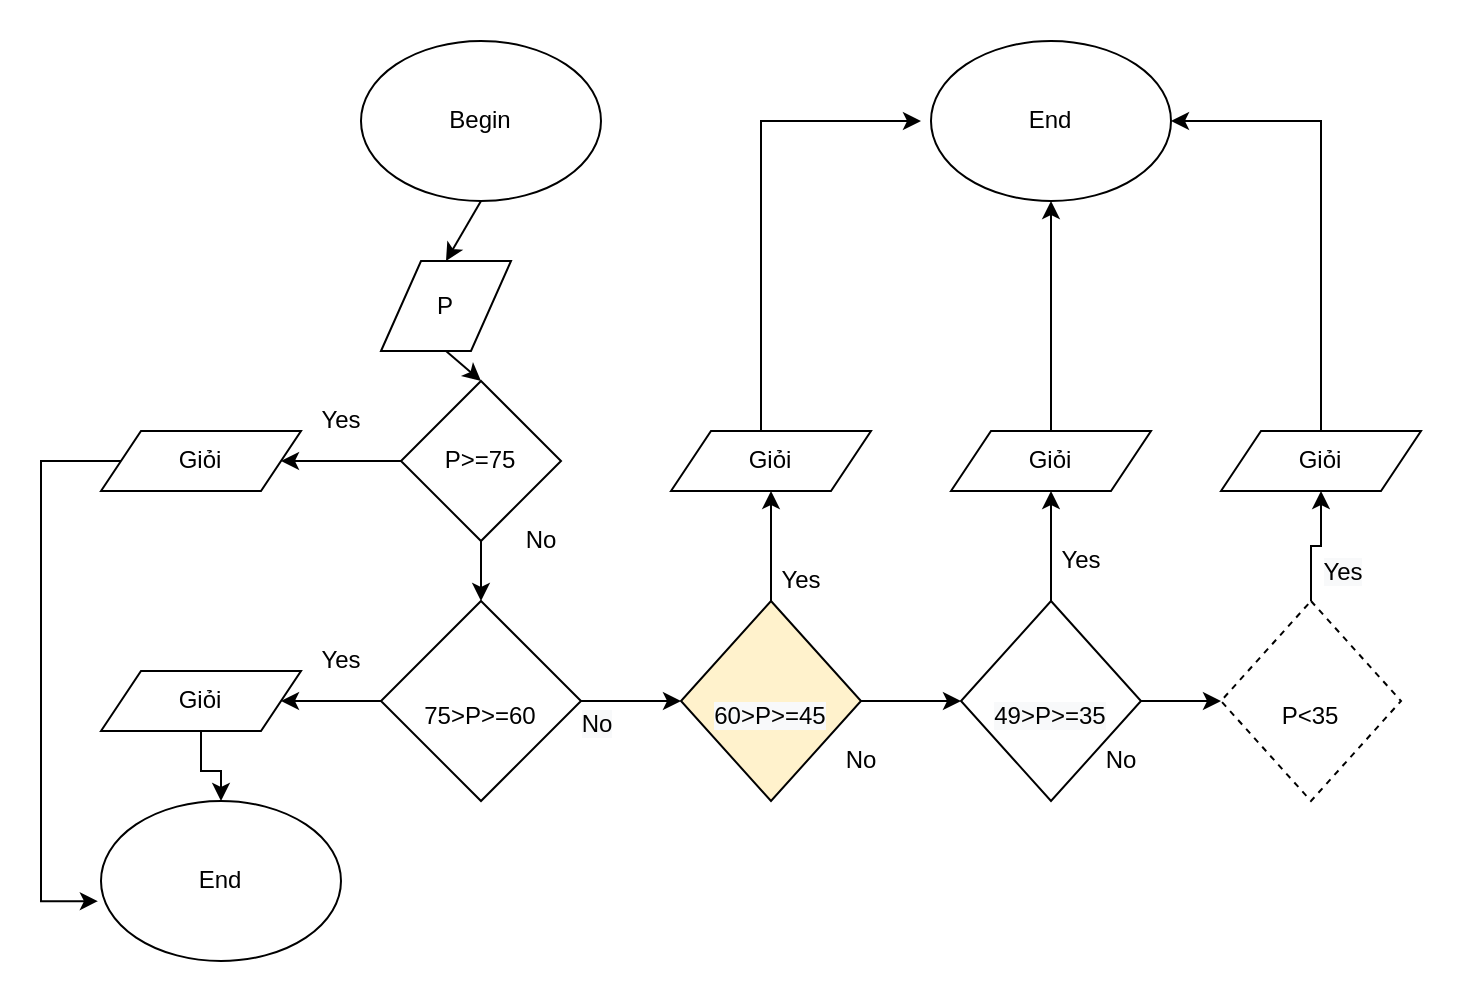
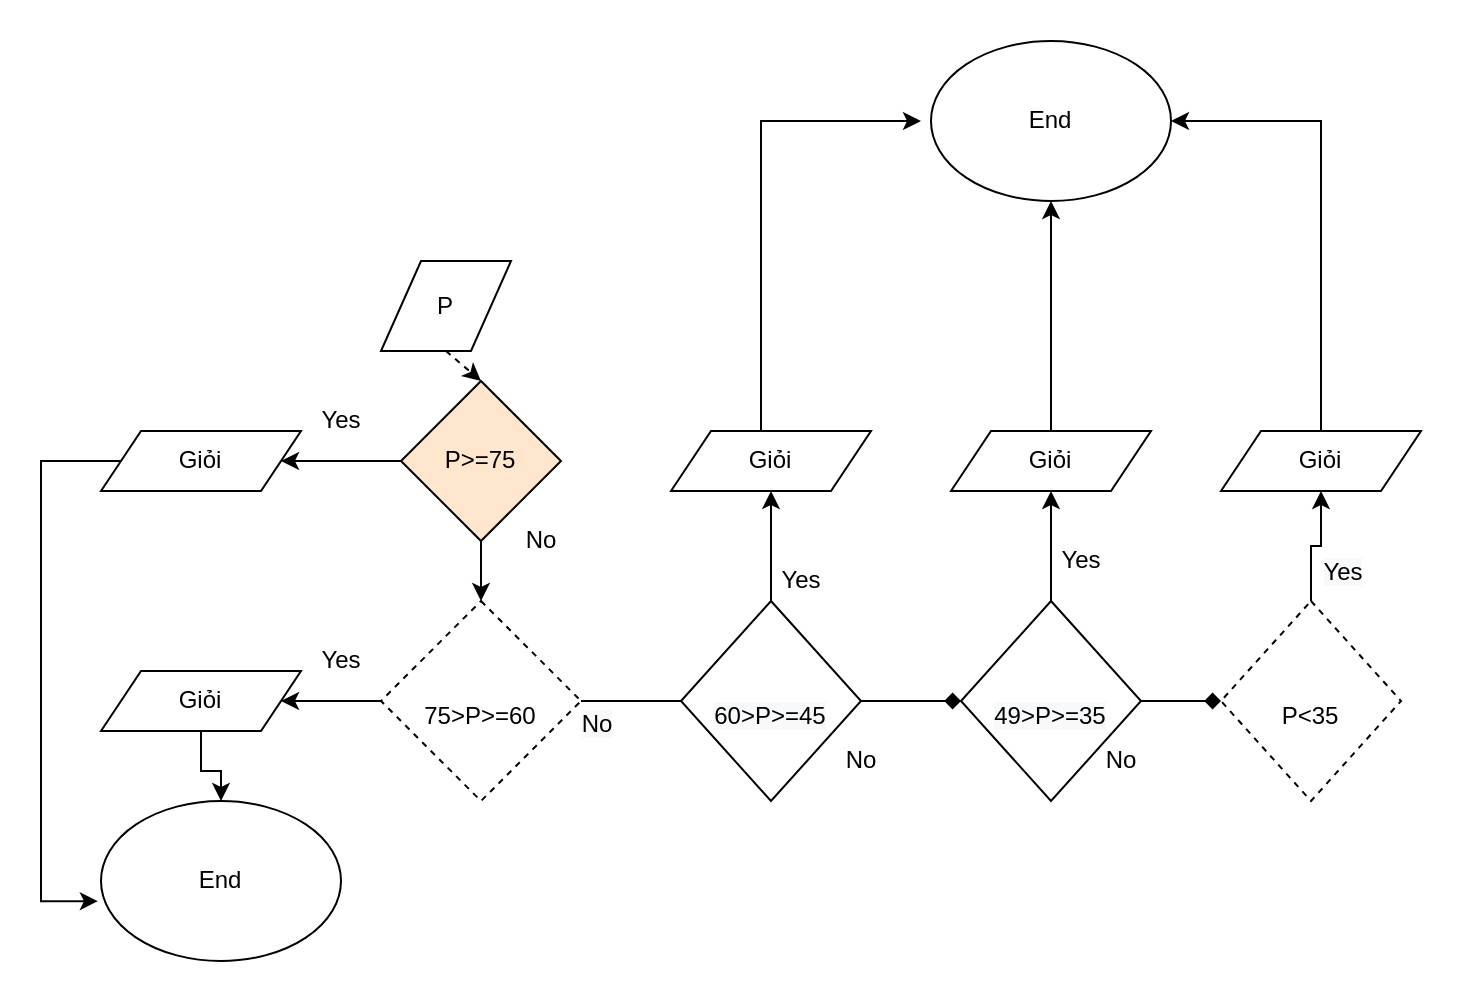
node "Begin": removed
edge "Begin" -> "P": removed
edge "P" -> "P>=75": style solid -> dashed
node "P>=75": fillcolor #ffffff -> #ffe6cc
node "75>P>=60": style solid -> dashed
edge "75>P>=60" -> "60>P>=45": arrowhead classic -> none
node "60>P>=45": fillcolor #fff2cc -> #ffffff
edge "60>P>=45" -> "49>P>=35": arrowhead classic -> diamond
edge "49>P>=35" -> "P<35": arrowhead classic -> diamond
